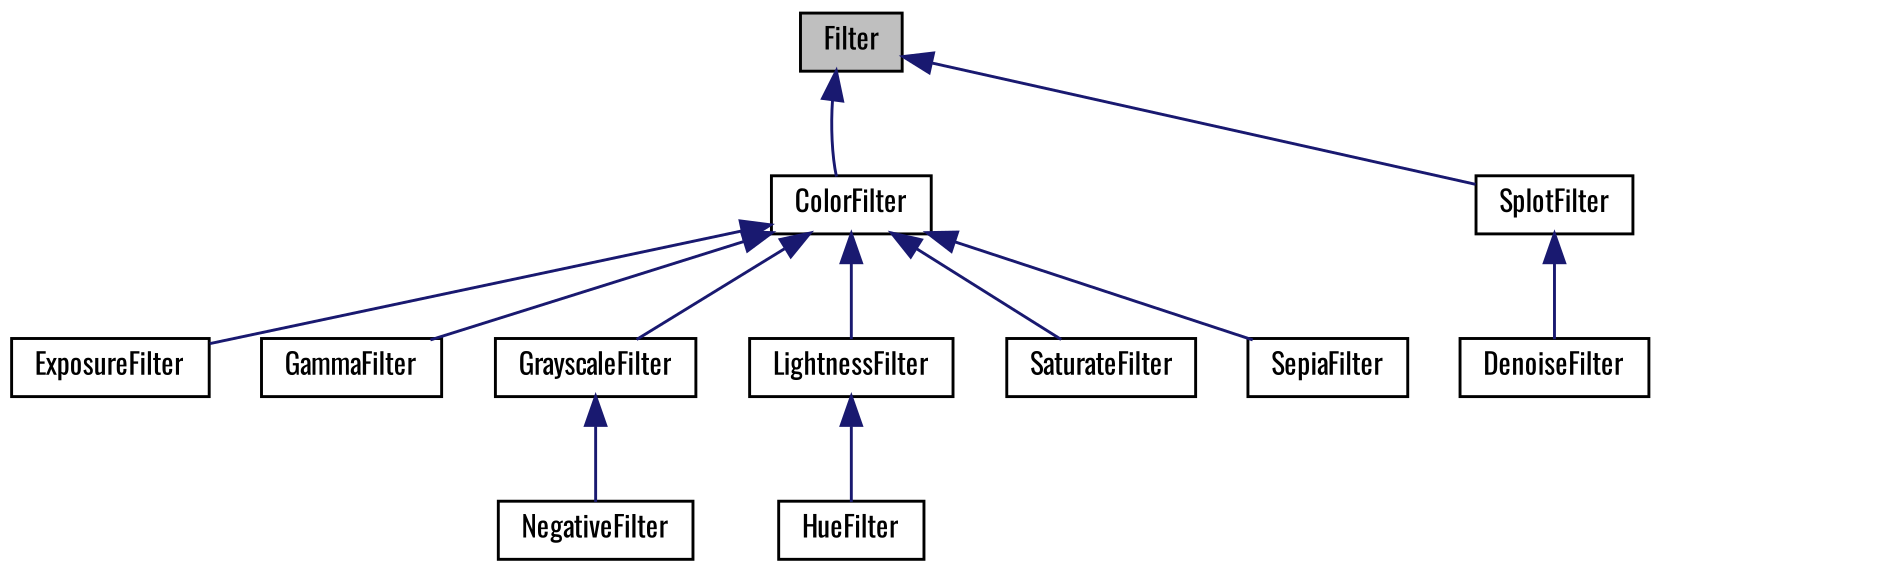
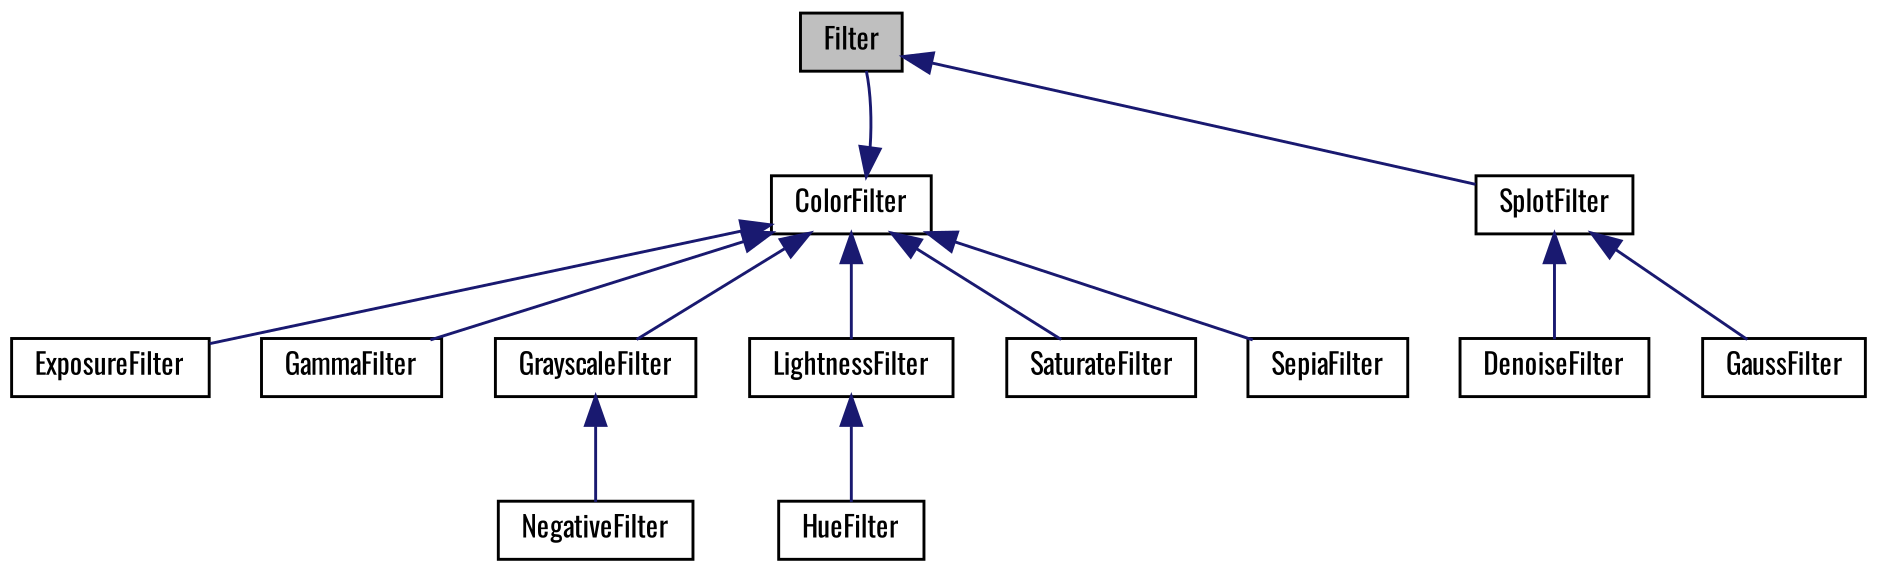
edge "ColorFilter" -> "Filter": reversed
node "GaussFilter": added
